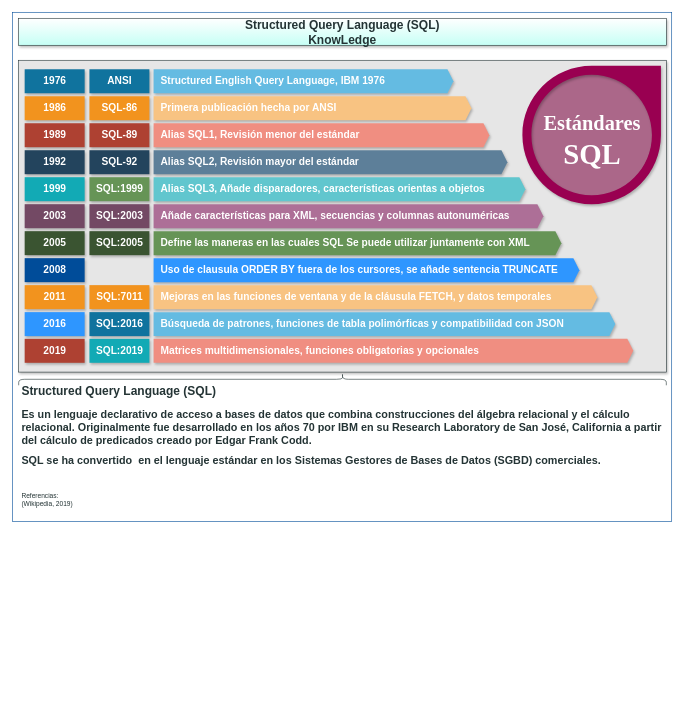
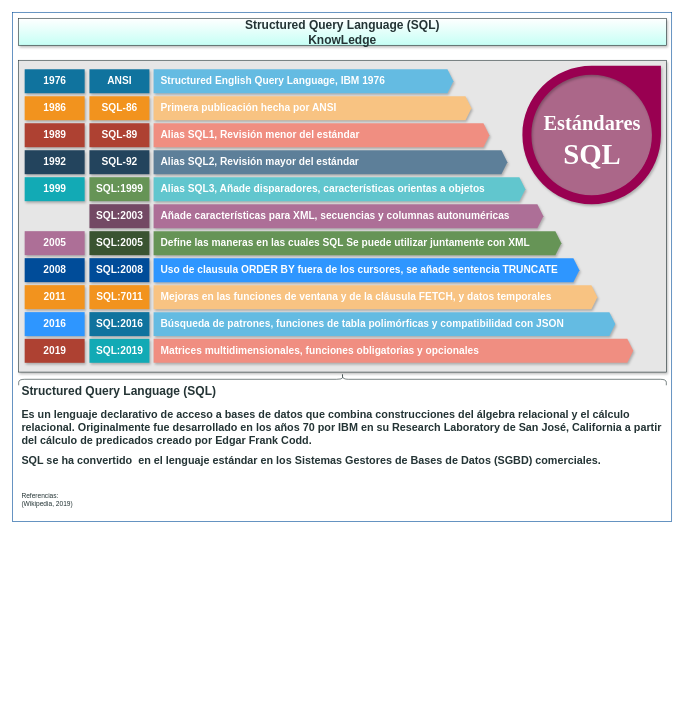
node "2003": removed
node "2005": fillcolor #3a5431 -> #ad6f97
node "SQL:2008": added
